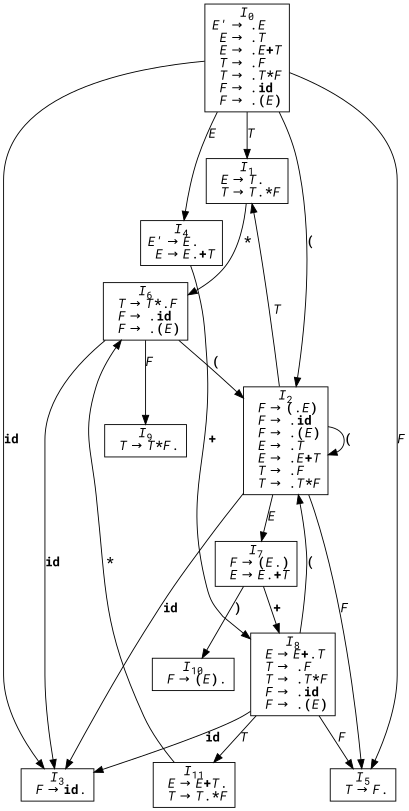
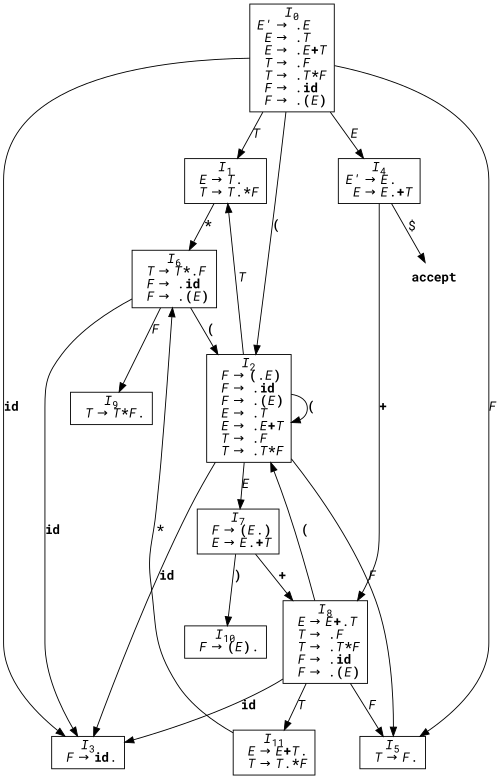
node "accept": added
